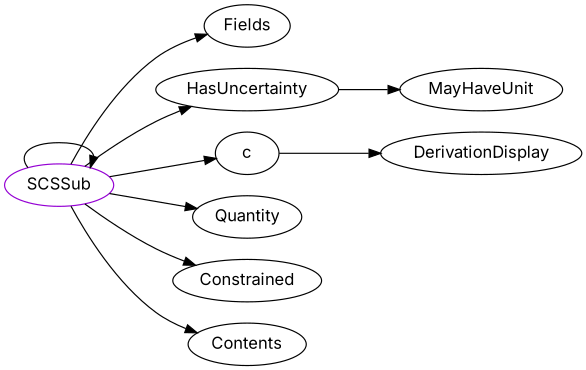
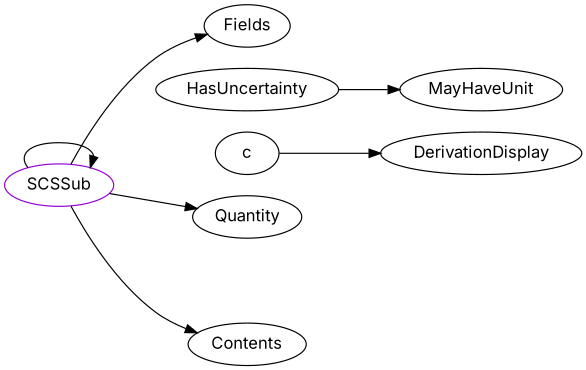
edge "SCSSub" -> "HasUncertainty": removed
edge "SCSSub" -> "c": removed
node "Constrained": removed
